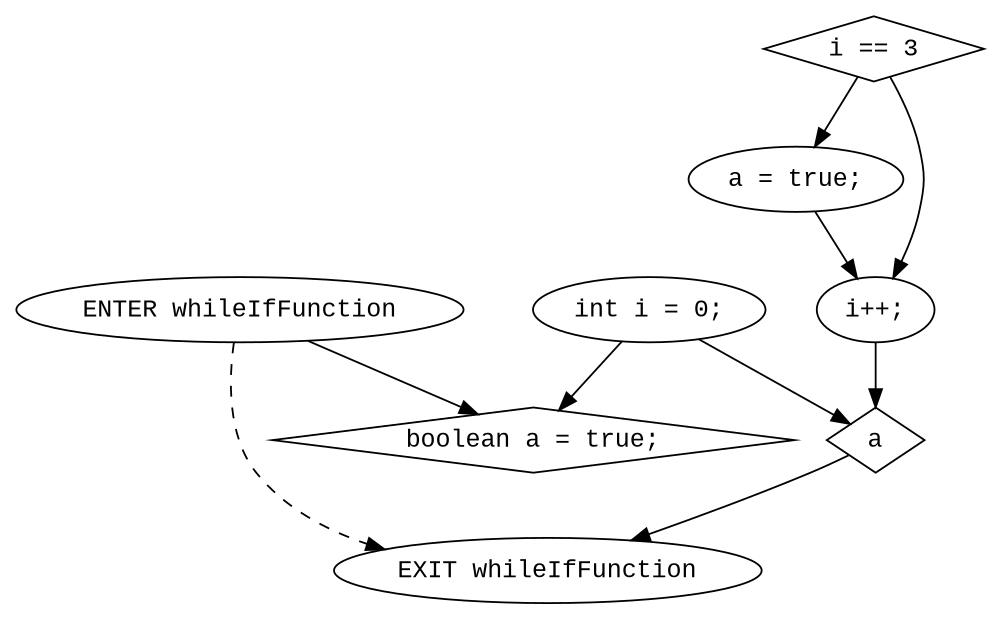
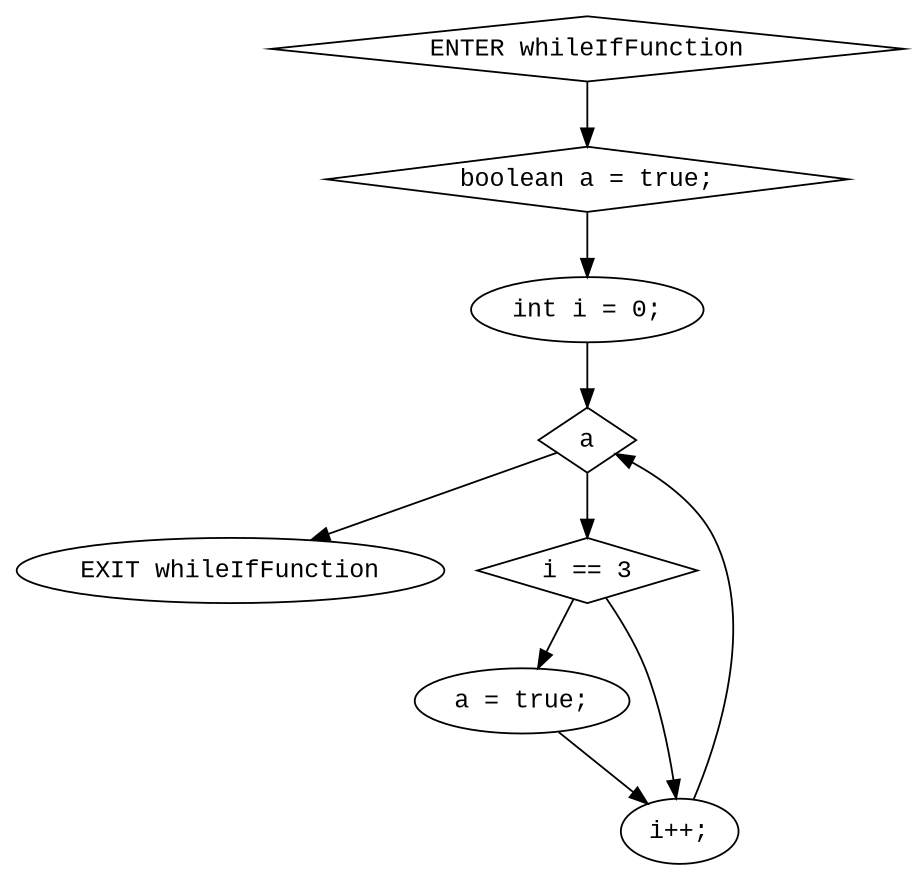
node "ENTER whileIfFunction": shape ellipse -> diamond
edge "int i = 0;" -> "boolean a = true;": reversed
edge "ENTER whileIfFunction" -> "EXIT whileIfFunction": removed
edge "a" -> "i == 3": added
